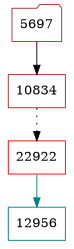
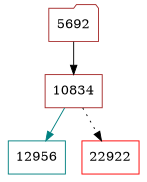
node "5697": label "5697" -> "5692"
edge "22922" -> "12956": now "10834" -> "12956"
